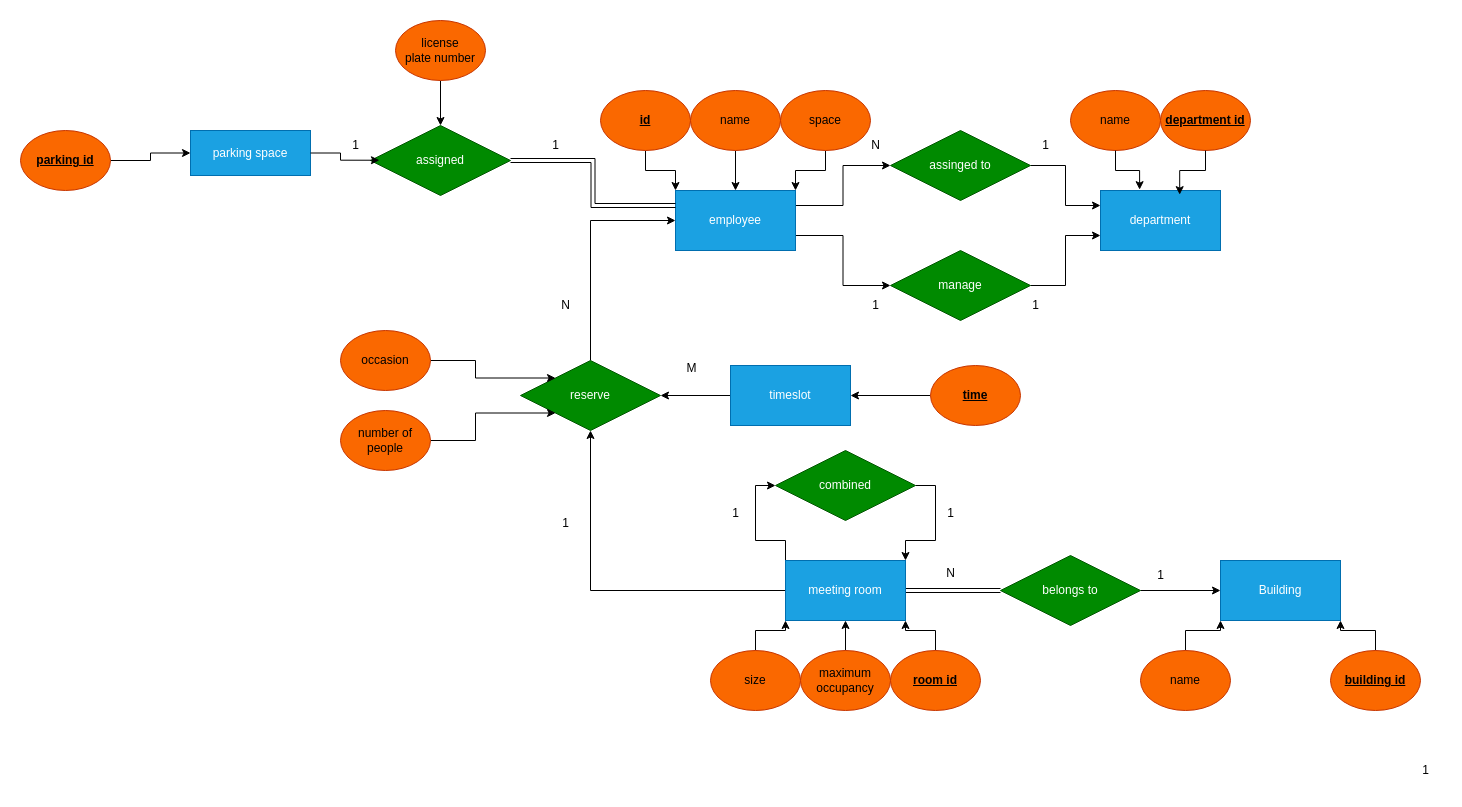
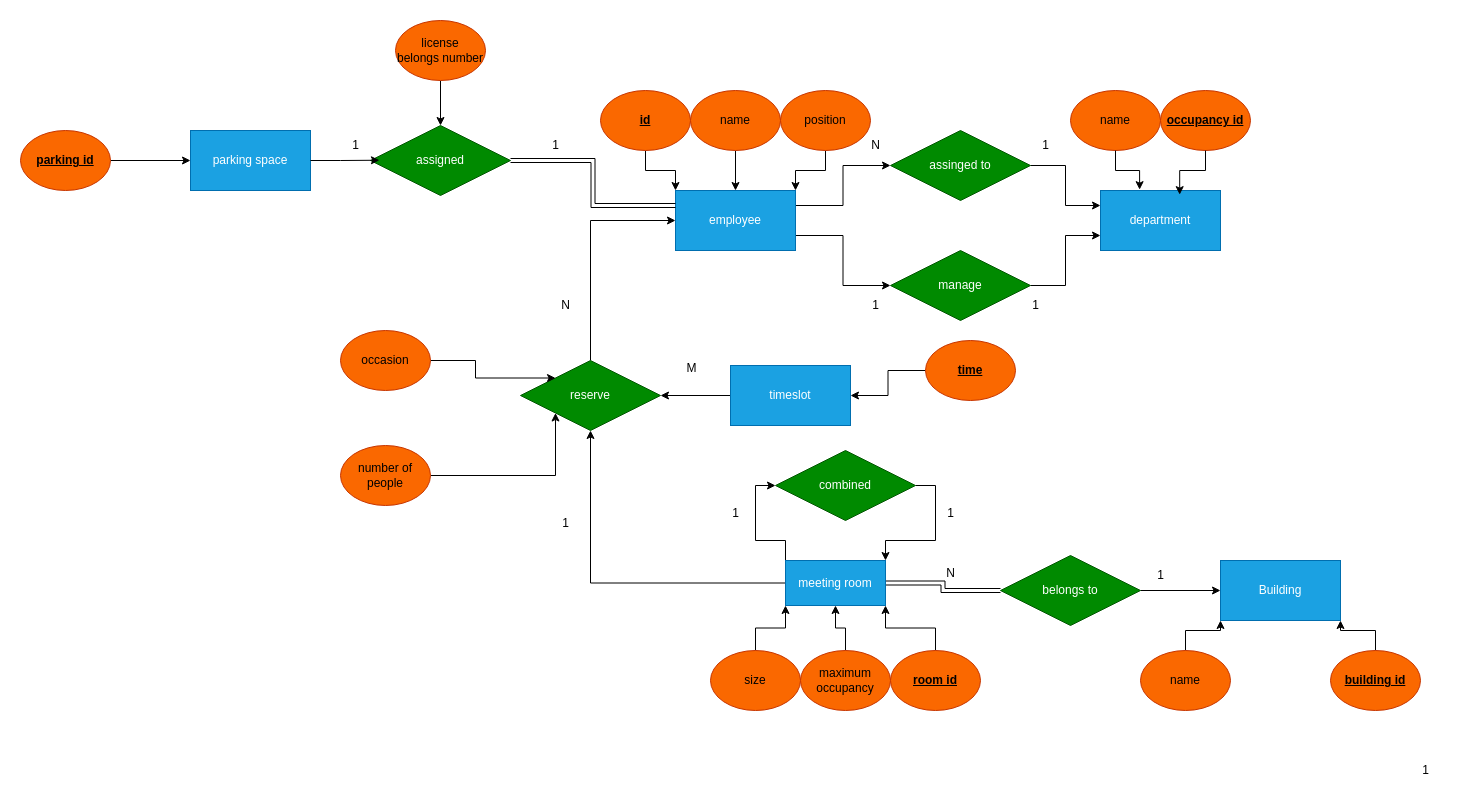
node "license plate number": label "license plate number" -> "license belongs number"
node "space": label "space" -> "position"
node "department id": label "department id" -> "occupancy id"
node "parking space": size 120x45 -> 120x60
node "time": moved (976, 396) -> (971, 371)
node "number of people": moved (386, 441) -> (386, 476)
node "meeting room": size 120x60 -> 100x45
